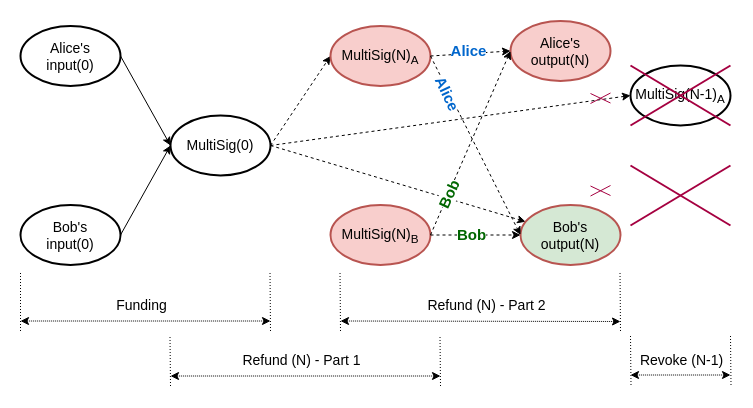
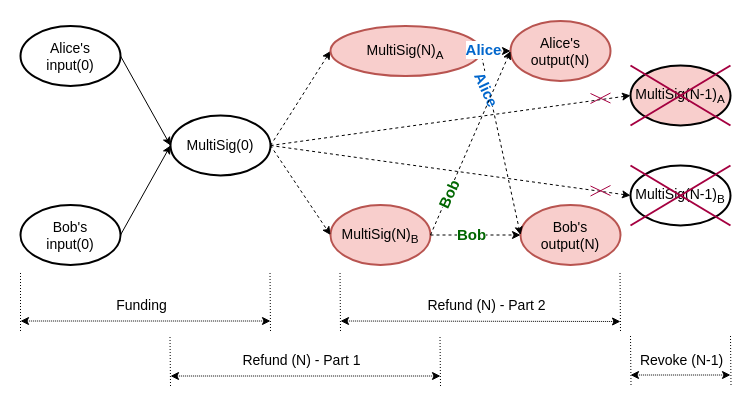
node "MultiSig(N)A": size 100x60 -> 150x50
node "MultiSig(N-1)A": fillcolor #ffffff -> #f8cecc
edge "MultiSig(0)" -> "MultiSig(N-1)B": added
edge "MultiSig(0)" -> "Bob's output(N)": now "MultiSig(0)" -> "MultiSig(N)B"
node "MultiSig(N-1)B": added
node "Bob's output(N)": fillcolor #d5e8d4 -> #f8cecc
